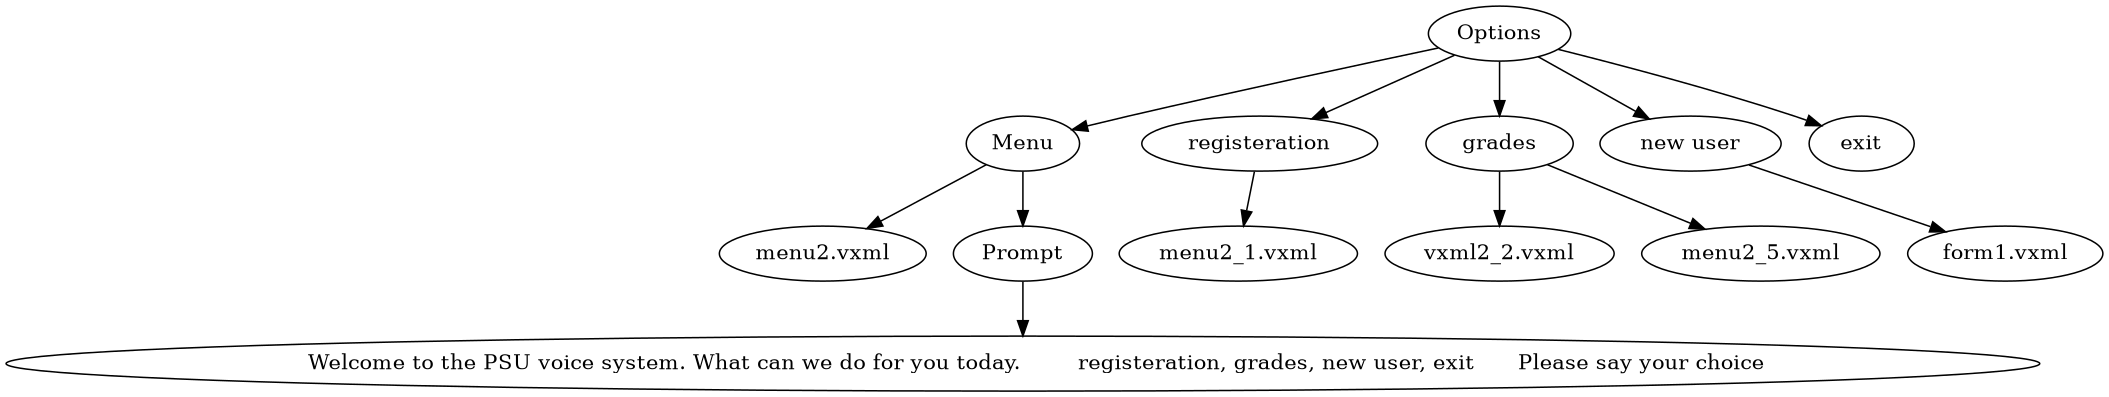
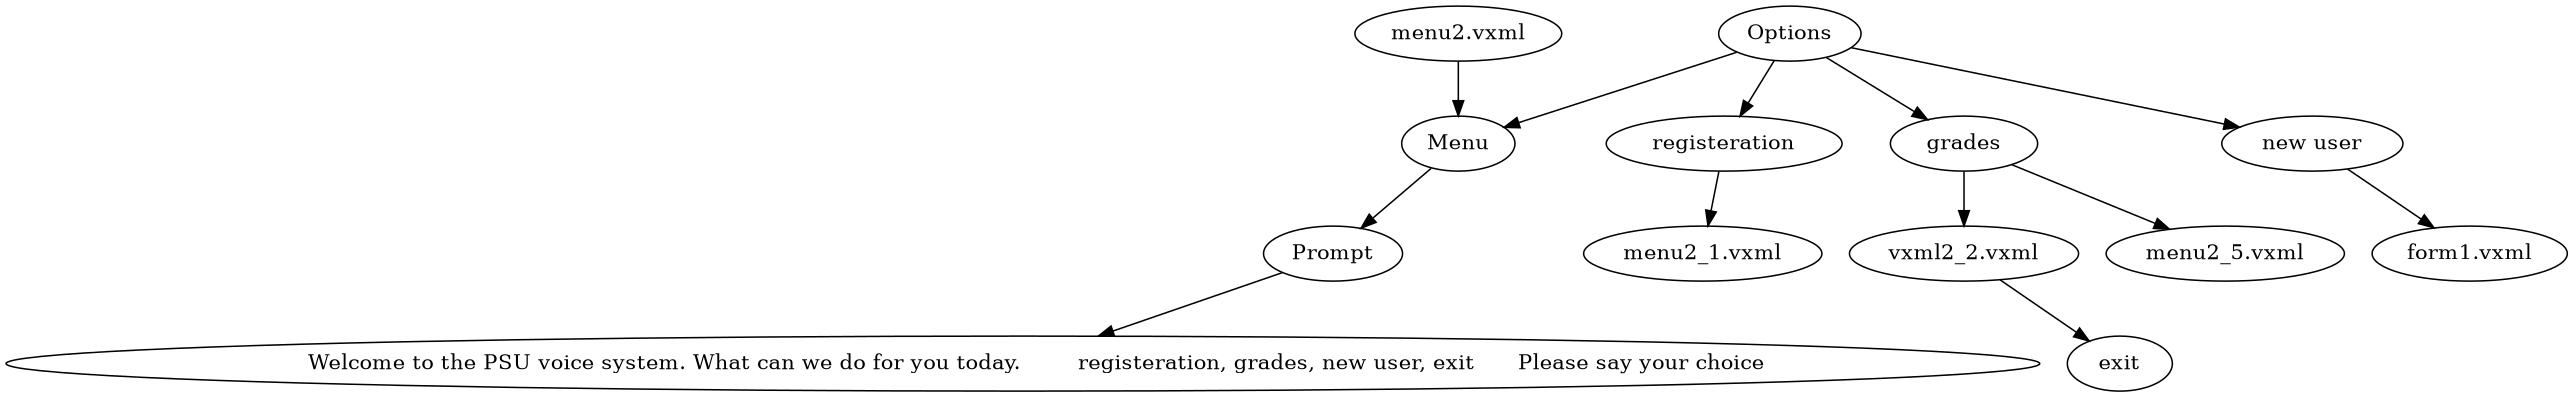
edge "Options" -> "exit": now "vxml2_2.vxml" -> "exit"
edge "Menu" -> "menu2.vxml": reversed
